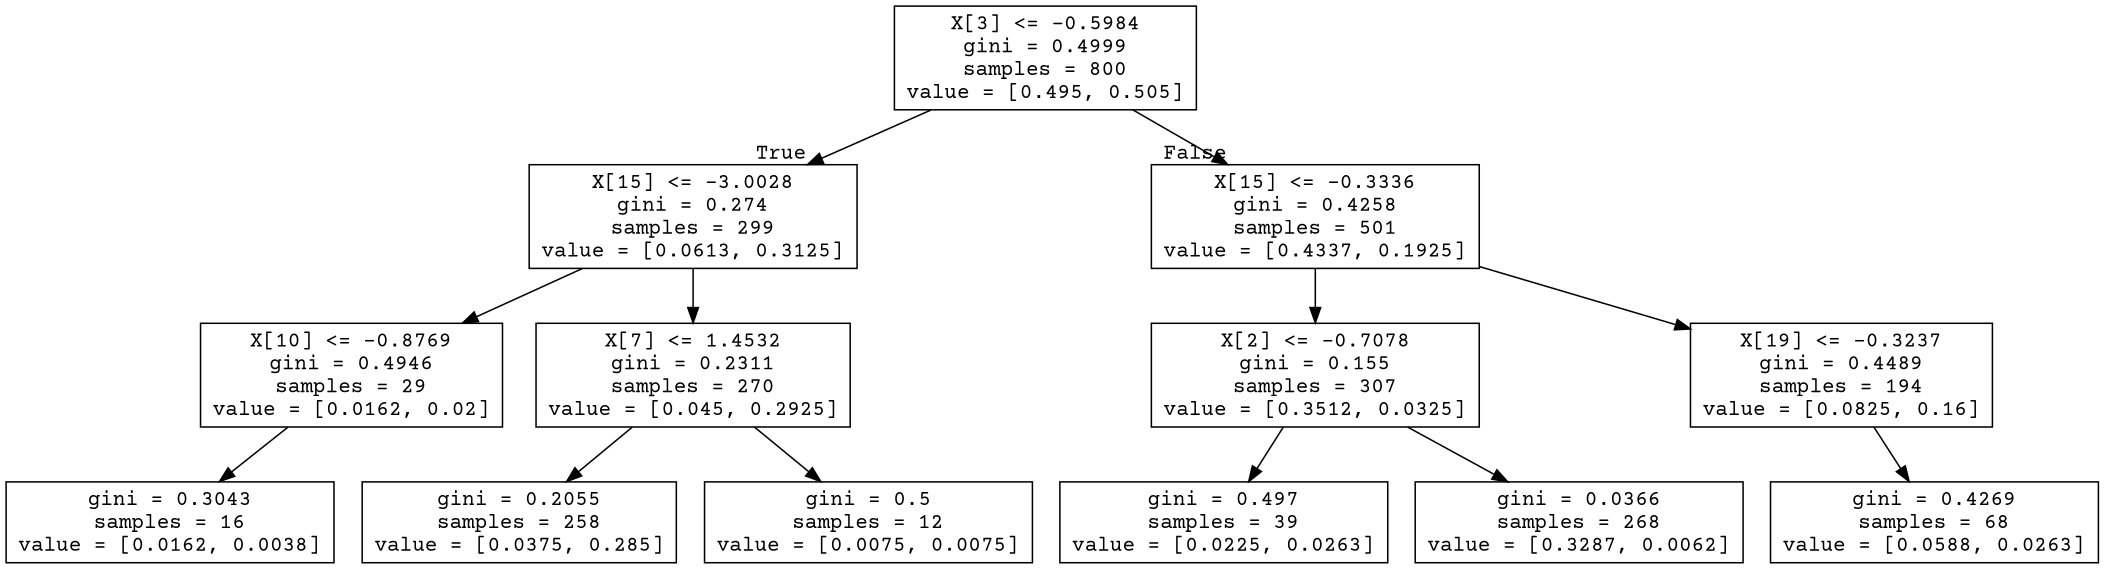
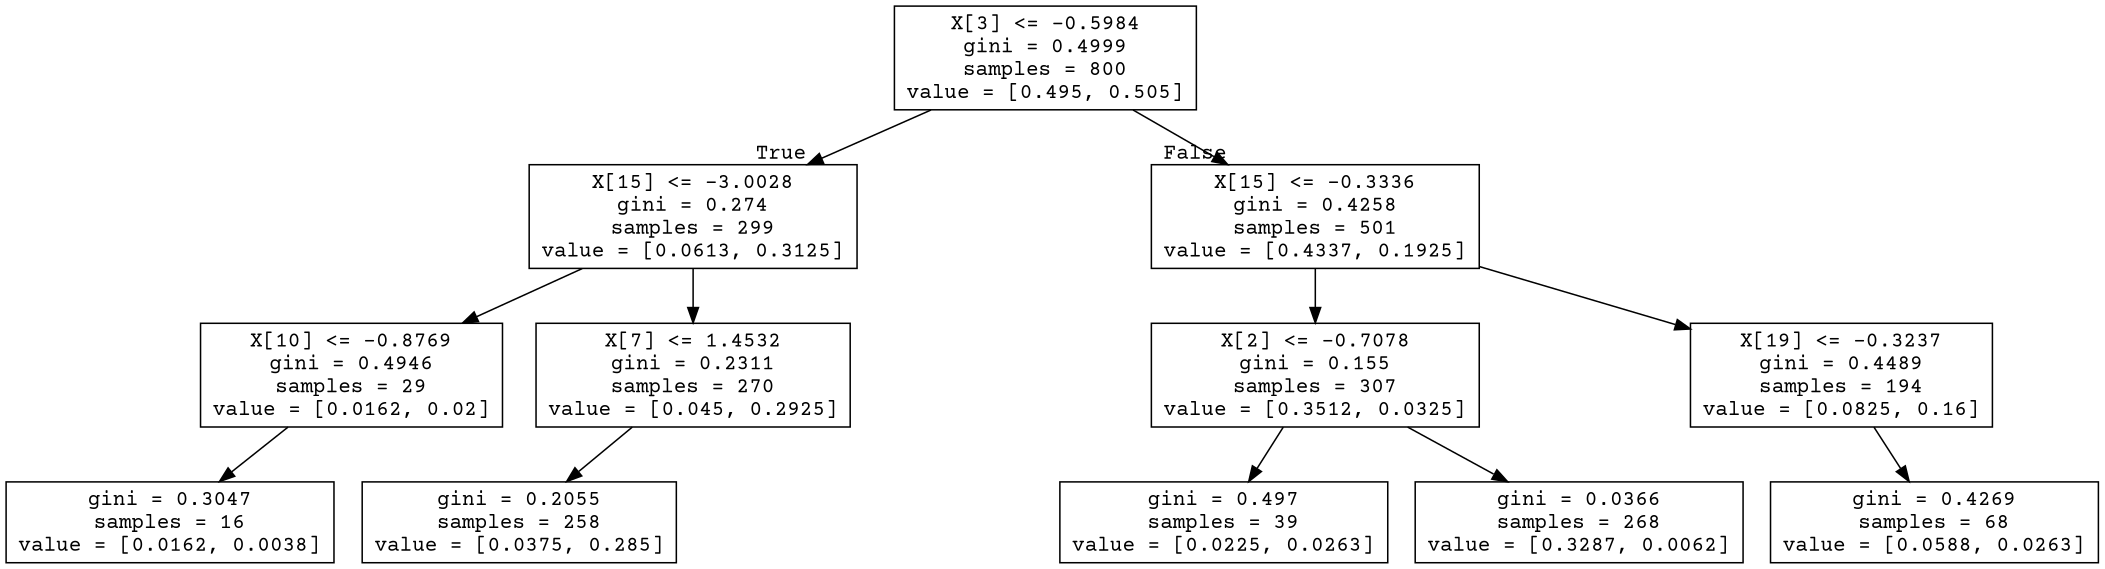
node "gini = 0.3043 samples = 16 value = [0.0162, 0.0038]": label "gini = 0.3043 samples = 16 value = [0.0162, 0.0038]" -> "gini = 0.3047 samples = 16 value = [0.0162, 0.0038]"
node "gini = 0.5 samples = 12 value = [0.0075, 0.0075]": removed
